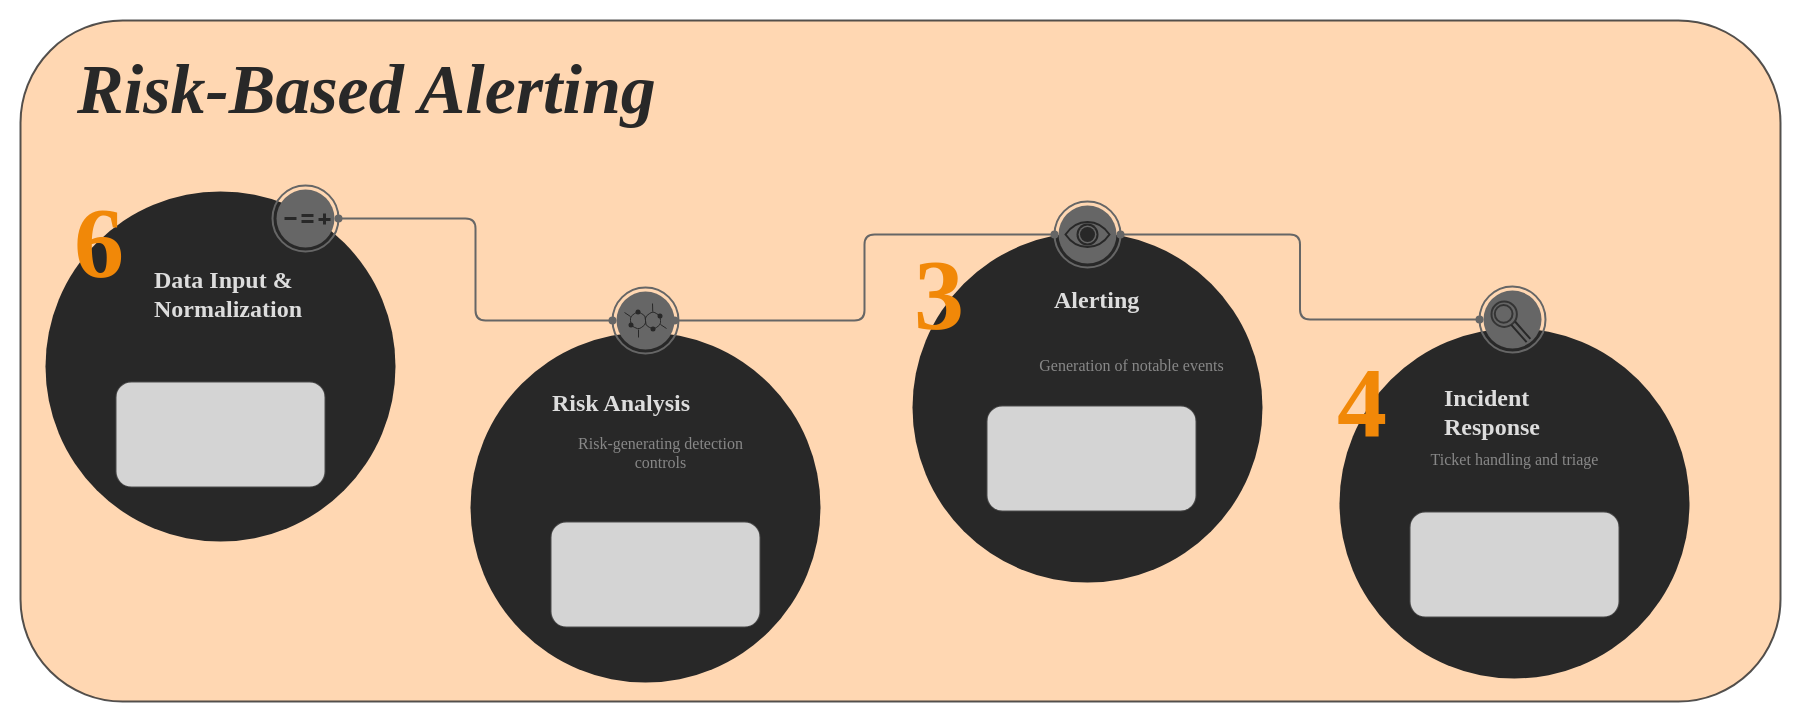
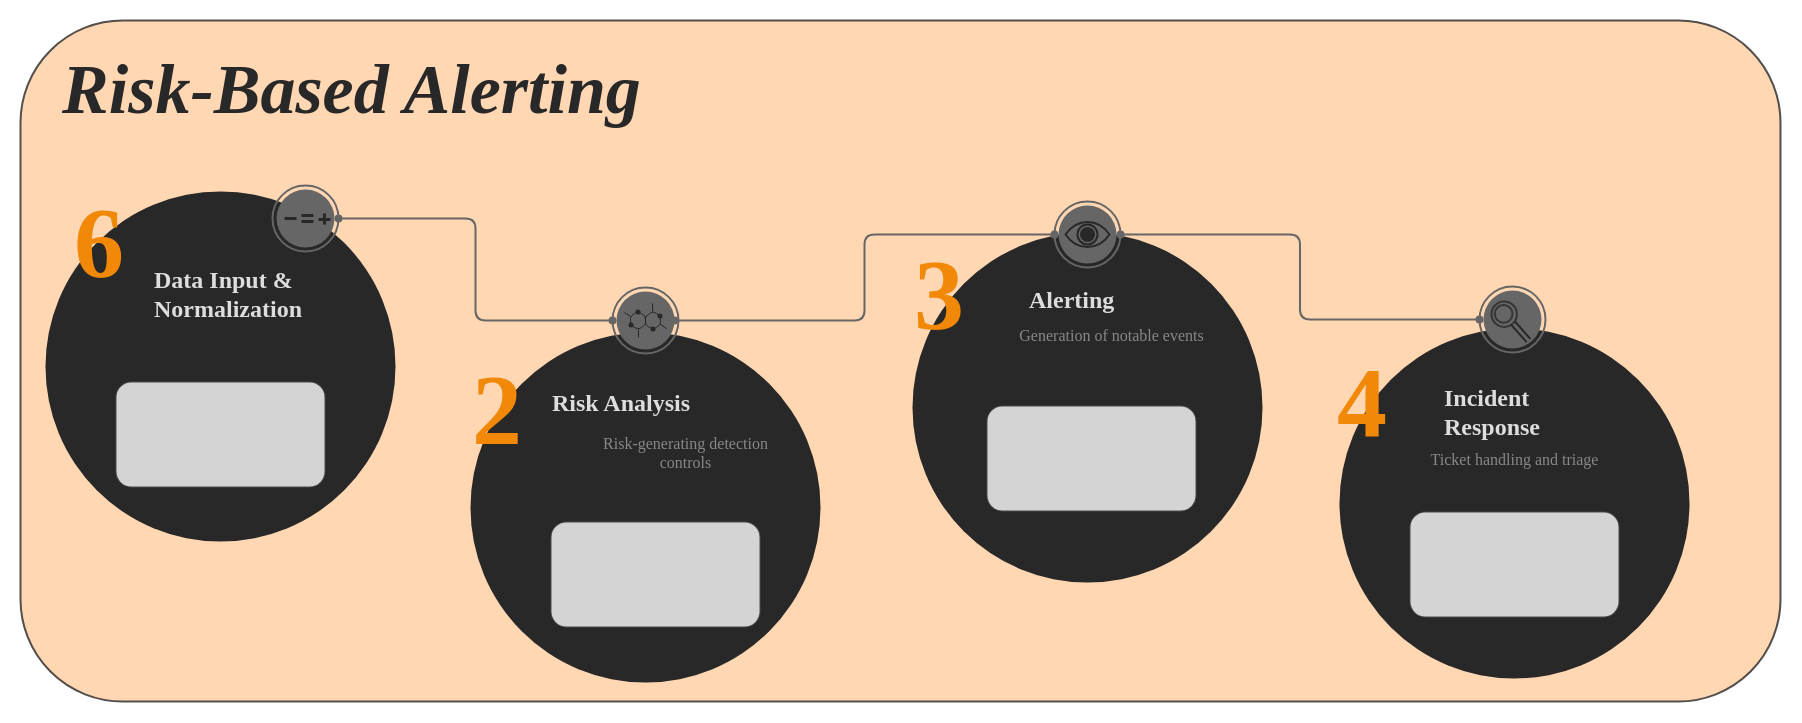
node "Risk-Based Alerting": moved (518, 90) -> (503, 90)
node "Alerting": moved (1113, 299) -> (1088, 299)
node "Generation of notable events": moved (1132, 364) -> (1112, 334)
node "2": added
node "Risk-generating detection controls": moved (661, 452) -> (686, 452)
